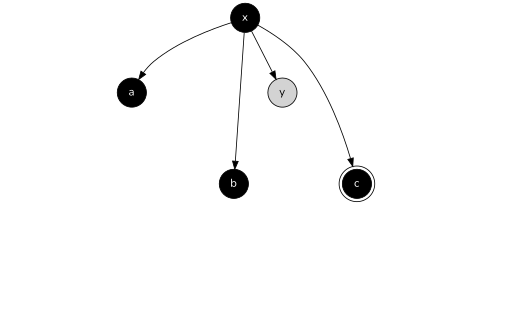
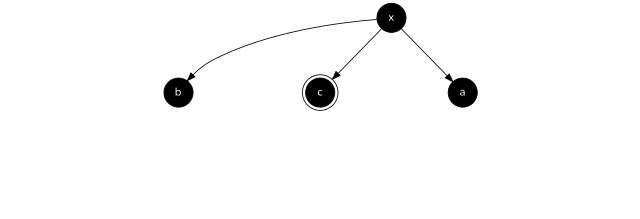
node "y": removed
